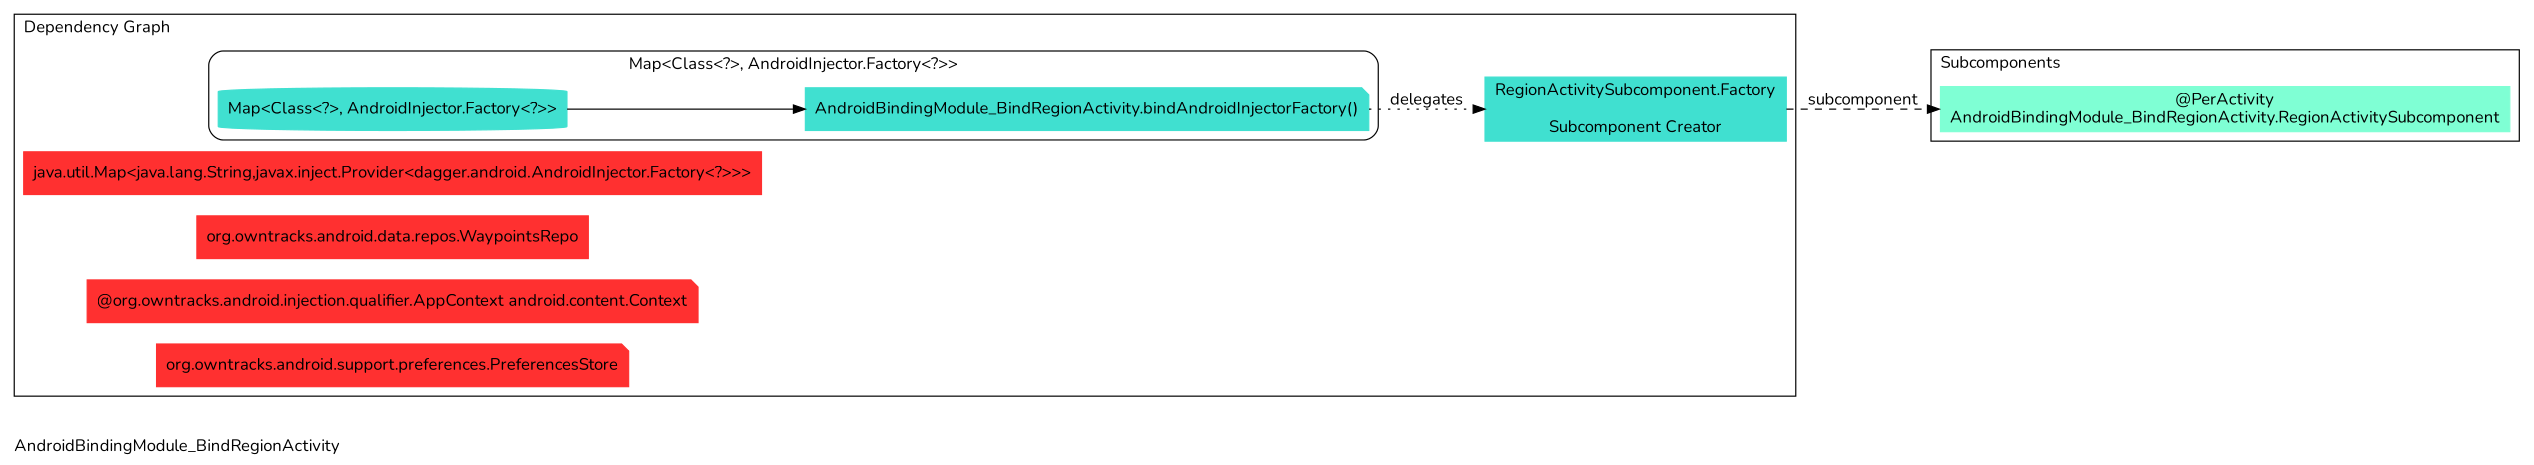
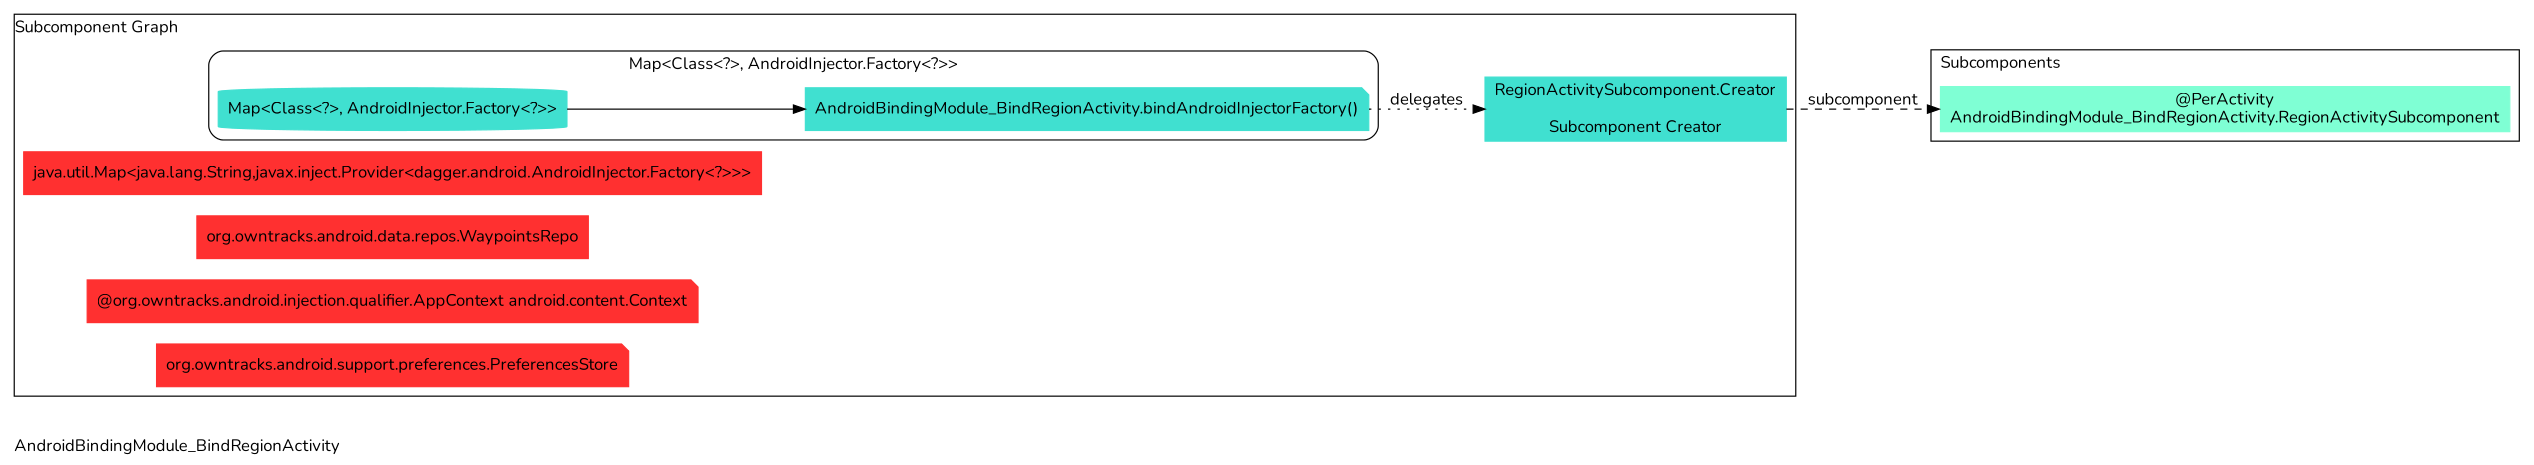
cluster "Dependency Graph": label "Dependency Graph" -> "Subcomponent Graph"
node "RegionActivitySubcomponent.Factory Subcomponent Creator": label "RegionActivitySubcomponent.Factory Subcomponent Creator" -> "RegionActivitySubcomponent.Creator Subcomponent Creator"
